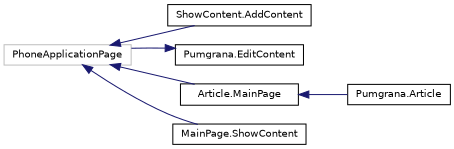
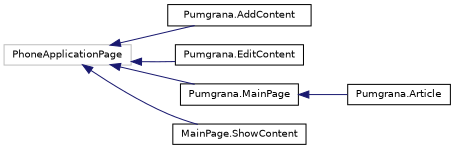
node "ShowContent.AddContent": label "ShowContent.AddContent" -> "Pumgrana.AddContent"
edge "PhoneApplicationPage" -> "Pumgrana.EditContent": reversed
node "Article.MainPage": label "Article.MainPage" -> "Pumgrana.MainPage"
